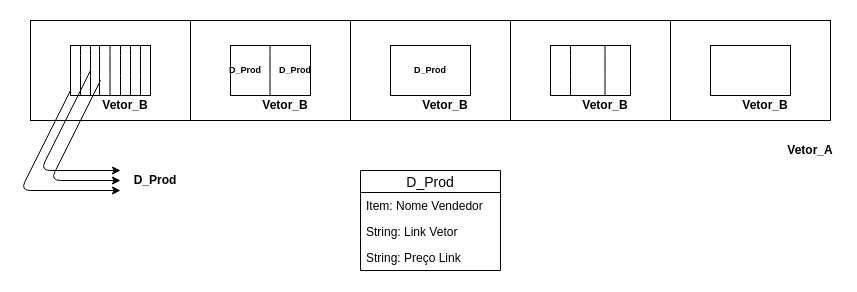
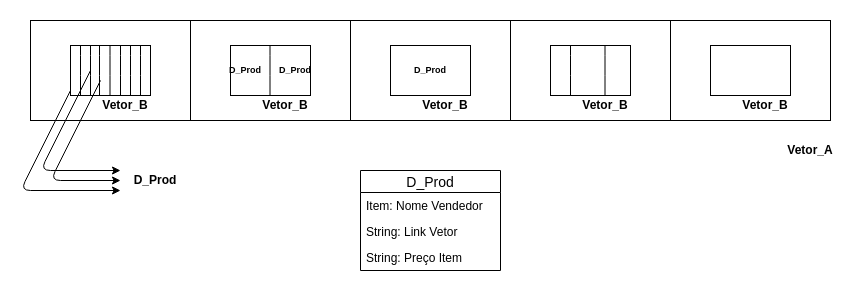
node "String: Preço Link": label "String: Preço Link" -> "String: Preço Item"
